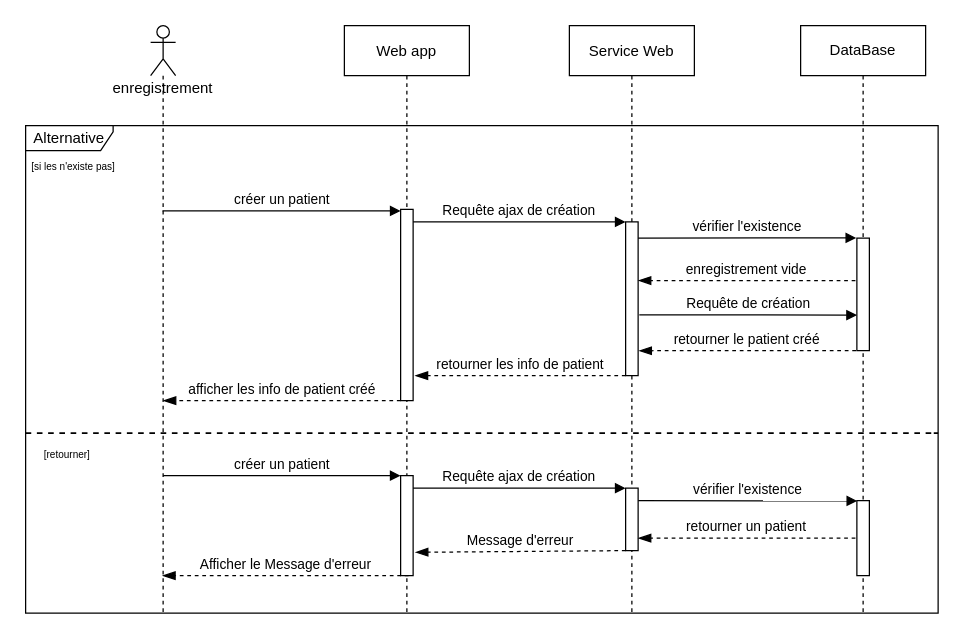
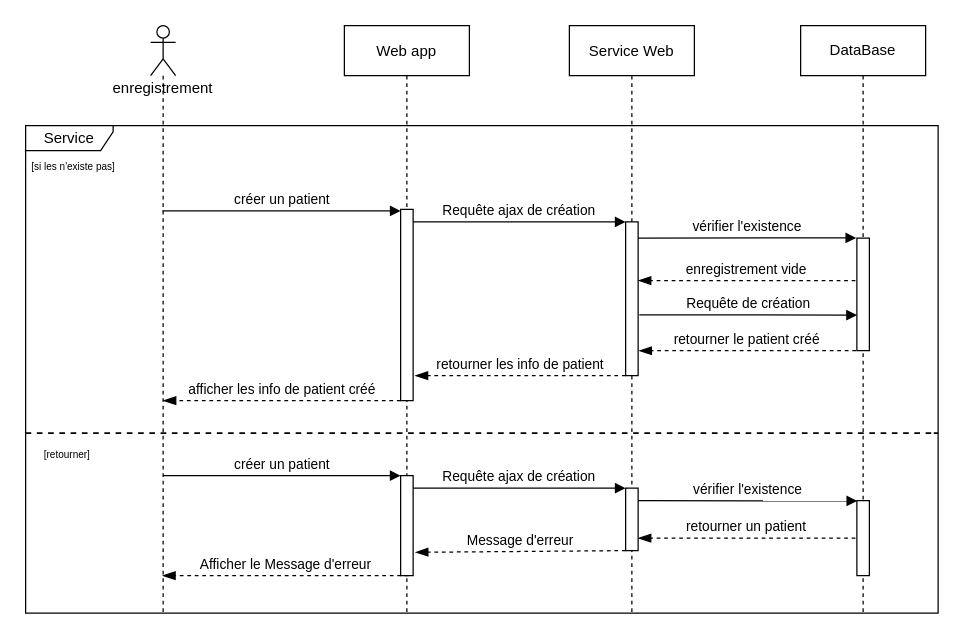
node "Alternative": label "Alternative" -> "Service"
